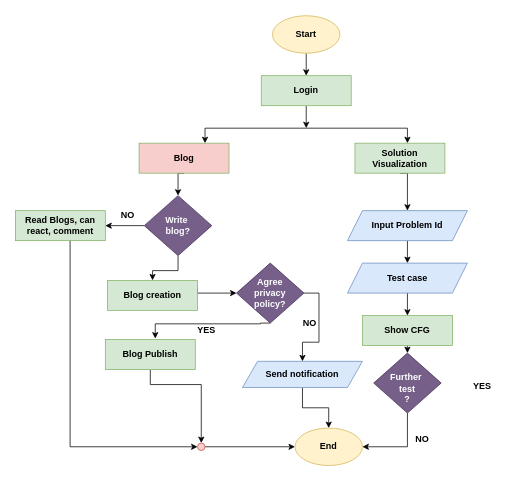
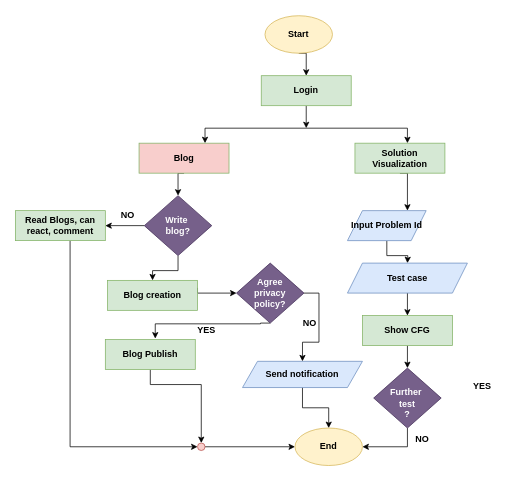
node "Start": moved (306, 34) -> (299, 34)
node "Input Problem Id": size 120x30 -> 79x30
node "Further test ?": moved (408, 383) -> (408, 398)
